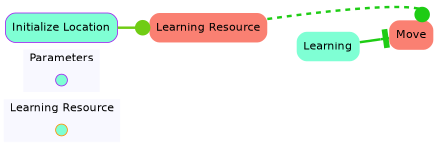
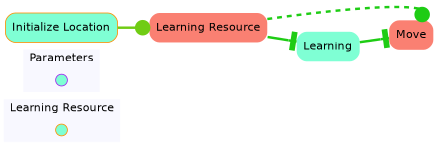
node "Initialize Location": color purple -> darkorange
edge "Learning Resource" -> "Learning": added
